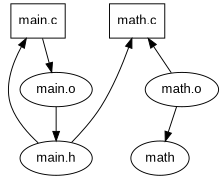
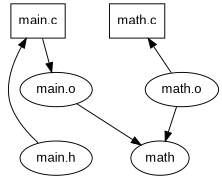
edge "main.h" -> "math.c": removed
edge "main.o" -> "main.h": now "main.o" -> "math"
